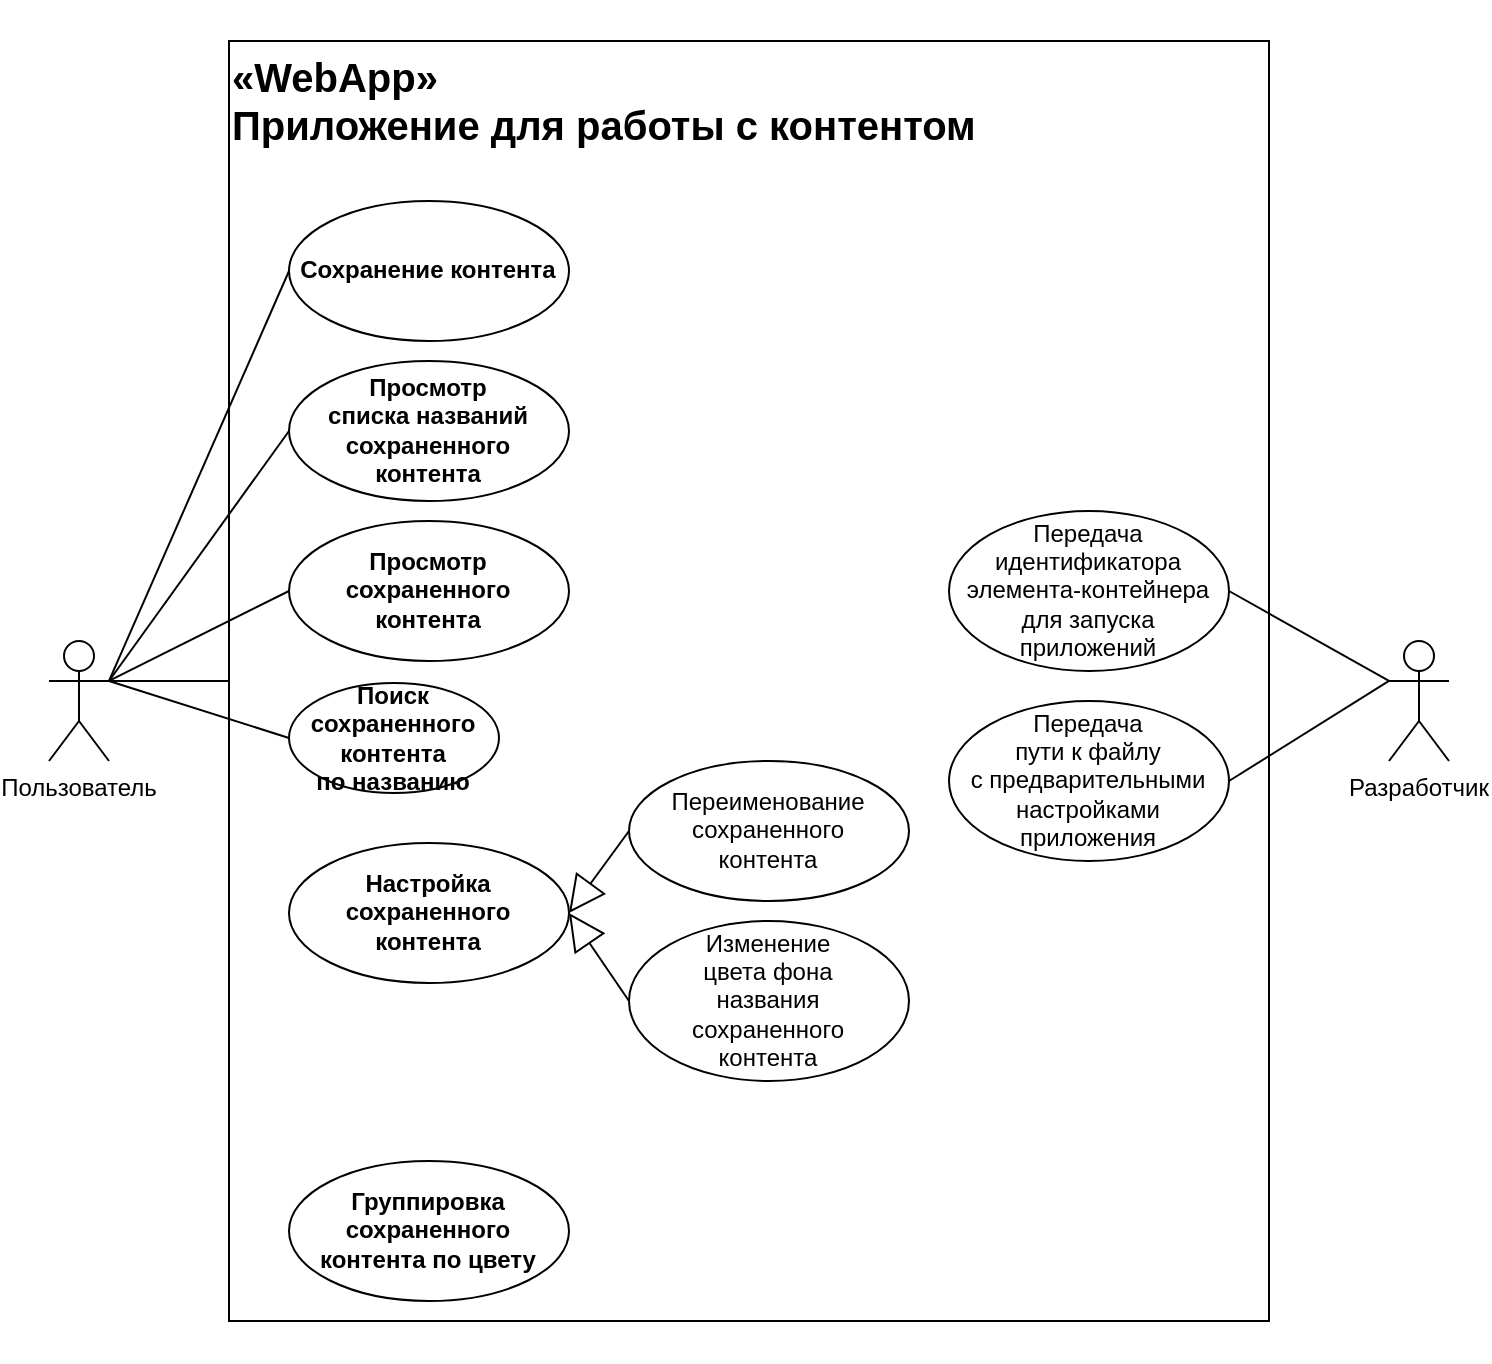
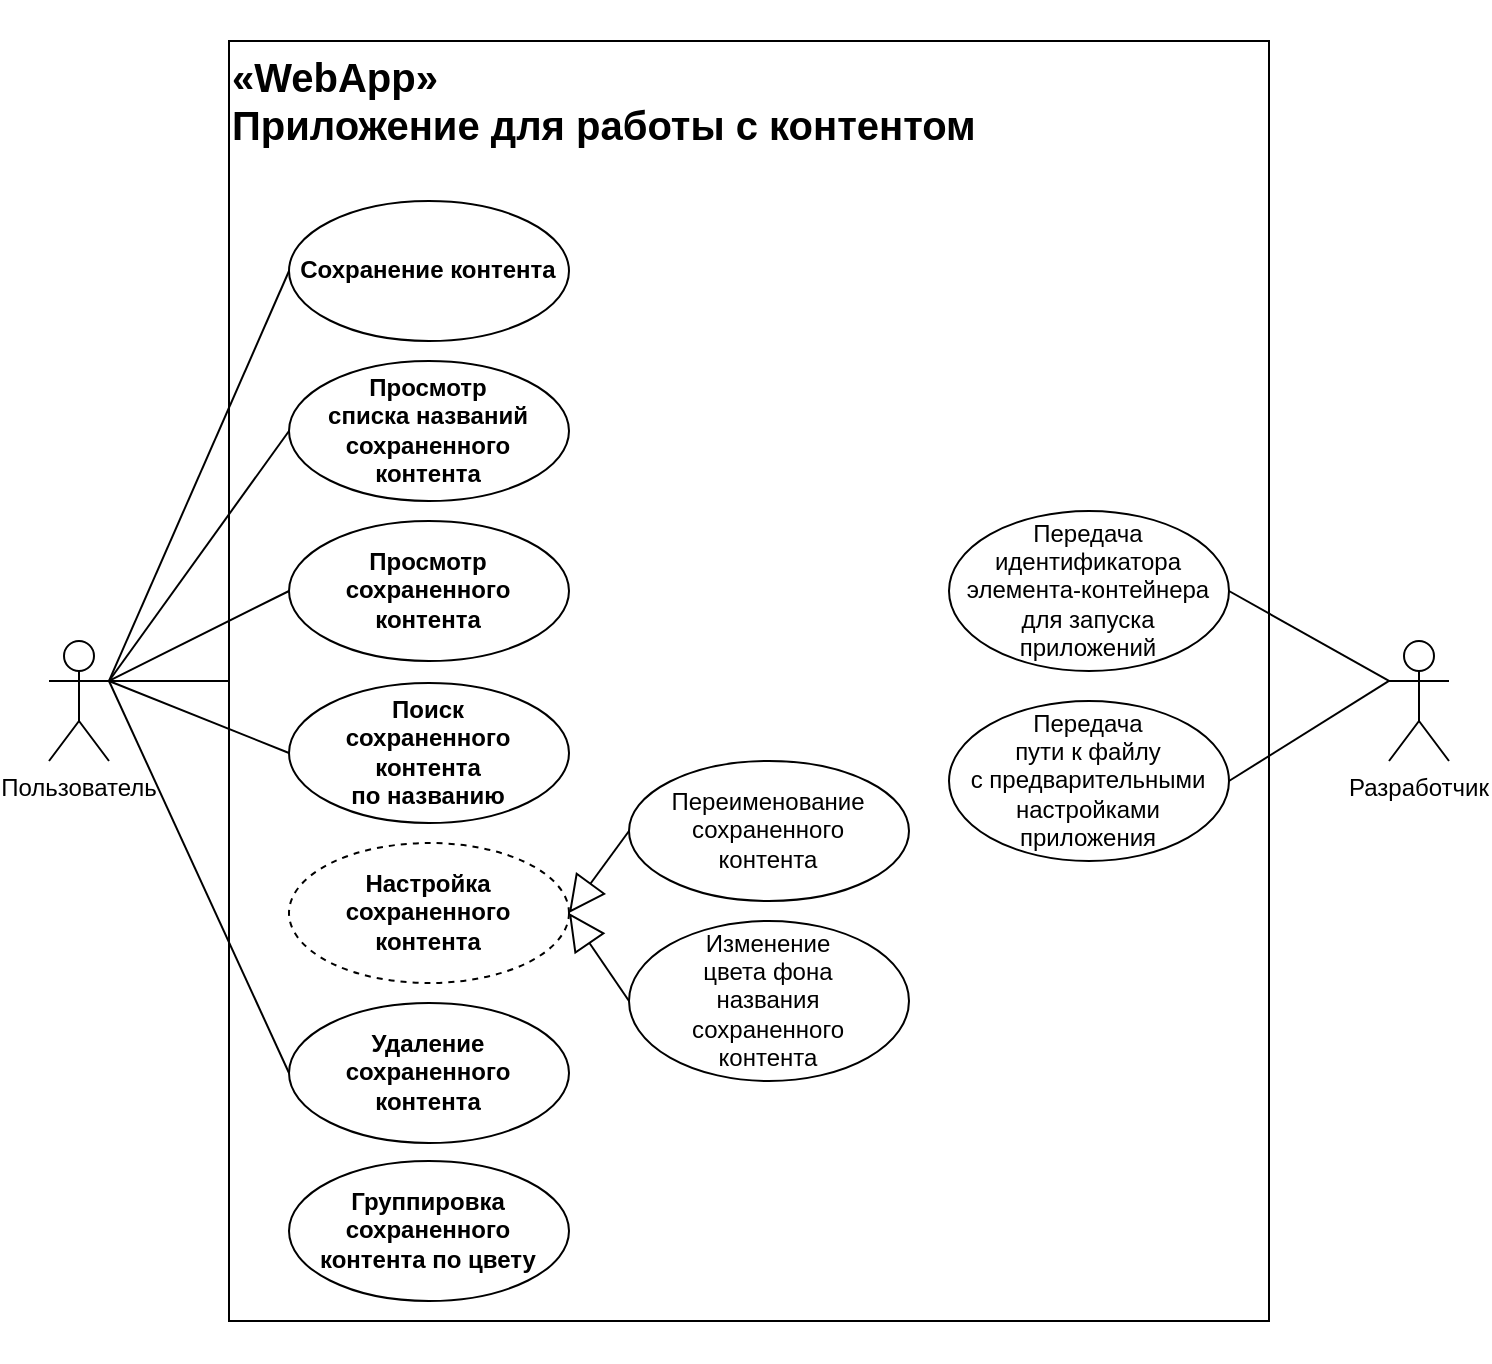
node "Поиск сохраненного контента по названию": size 210x110 -> 280x140
edge "Пользователь" -- "Удаление сохраненного контента": added
node "Настройка сохраненного контента": style solid -> dashed
node "Удаление сохраненного контента": added
